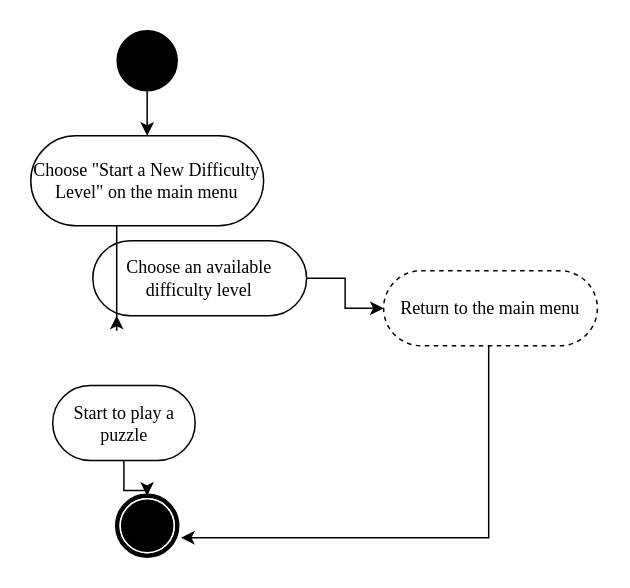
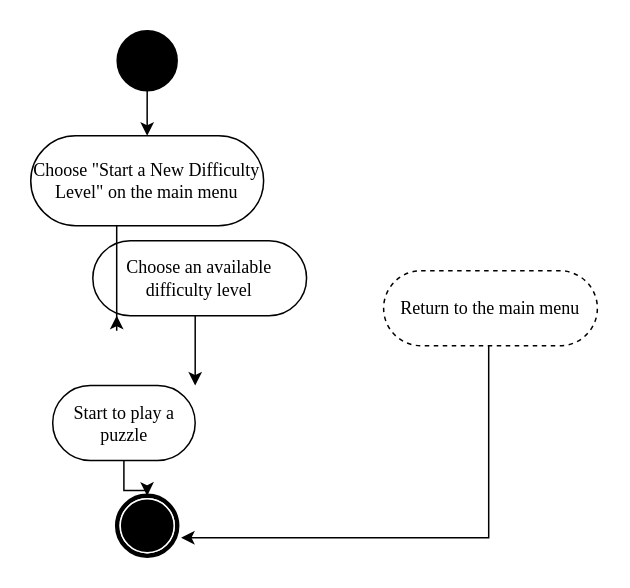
edge "Choose an available difficulty level" -> "Return to the main menu": removed
edge "Choose an available difficulty level" -> "Start to play a puzzle": added
